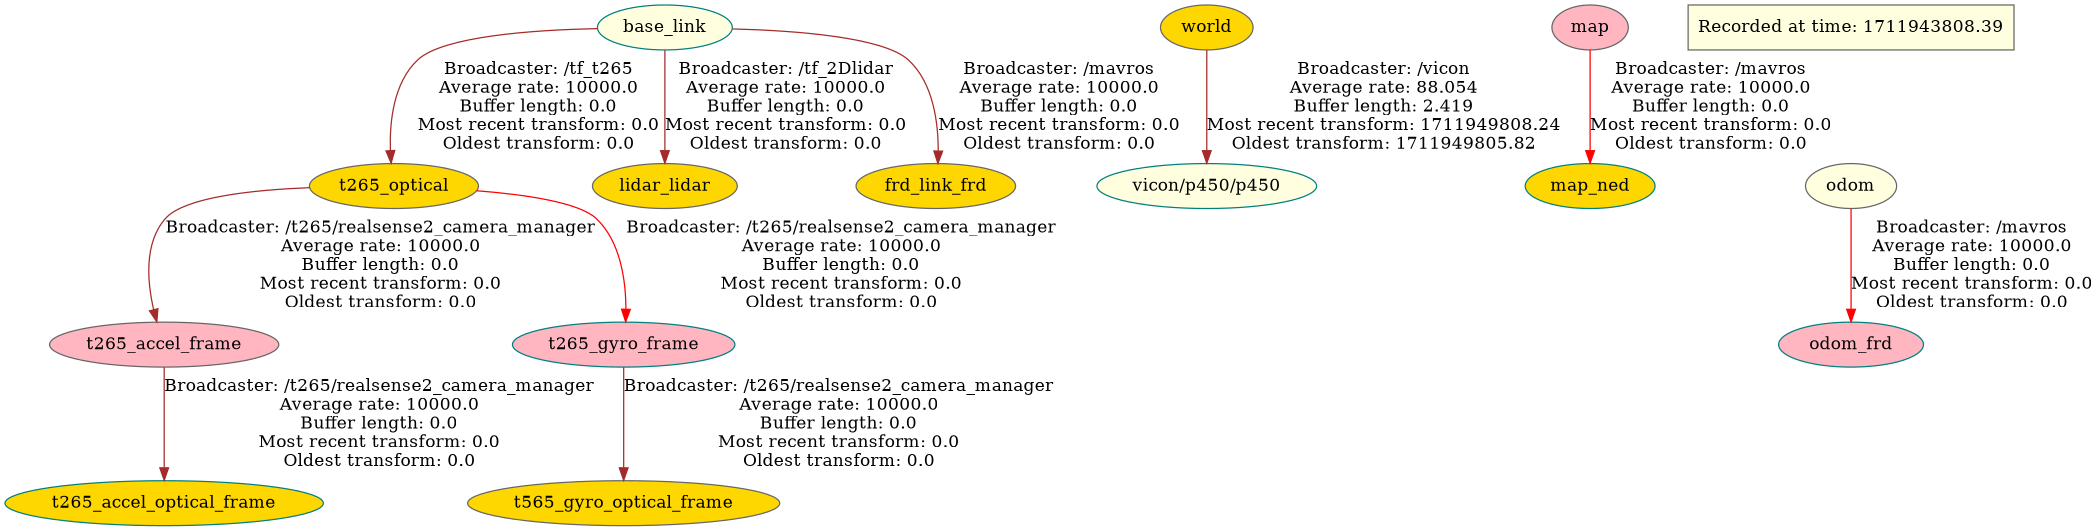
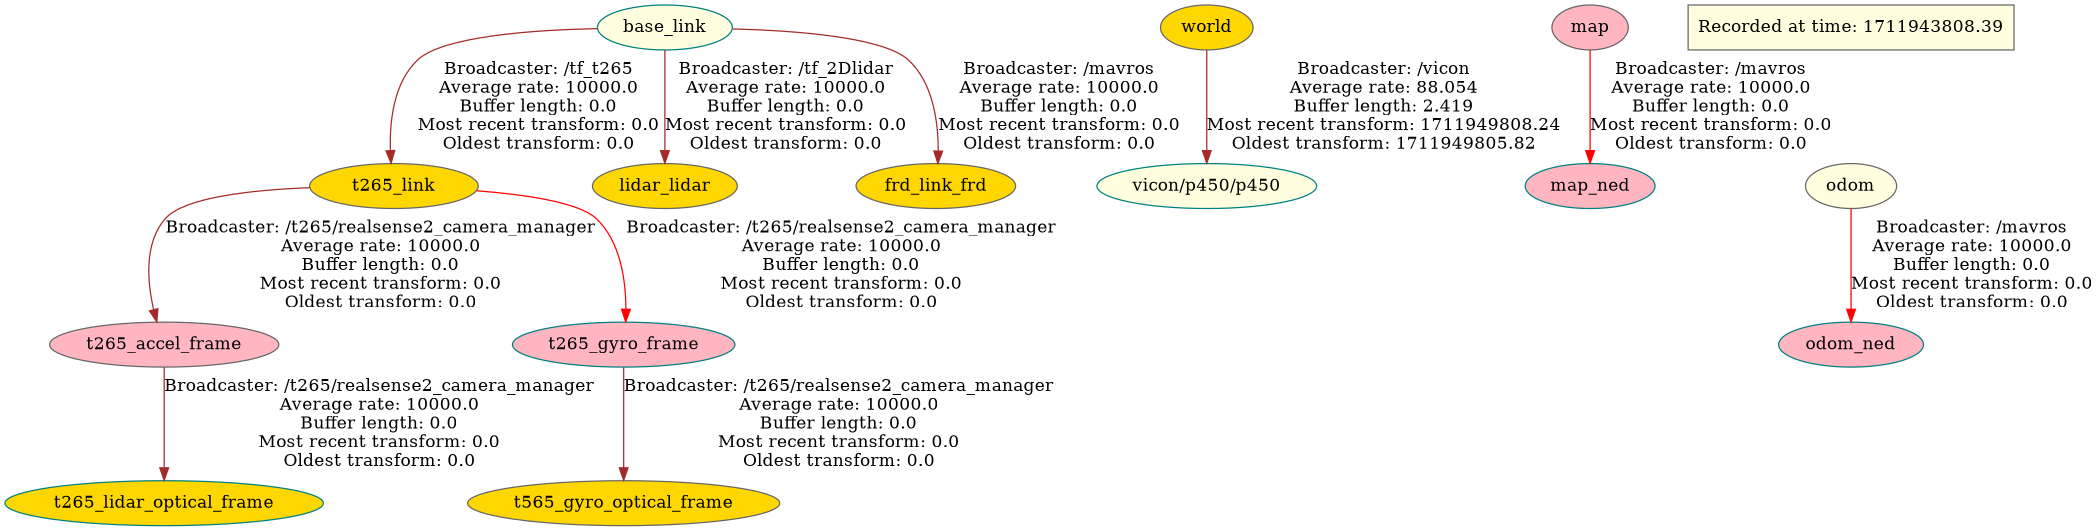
node "t265_optical": label "t265_optical" -> "t265_link"
node "map_ned": fillcolor gold -> lightpink
node "odom_frd": label "odom_frd" -> "odom_ned"
node "t265_accel_optical_frame": label "t265_accel_optical_frame" -> "t265_lidar_optical_frame"
